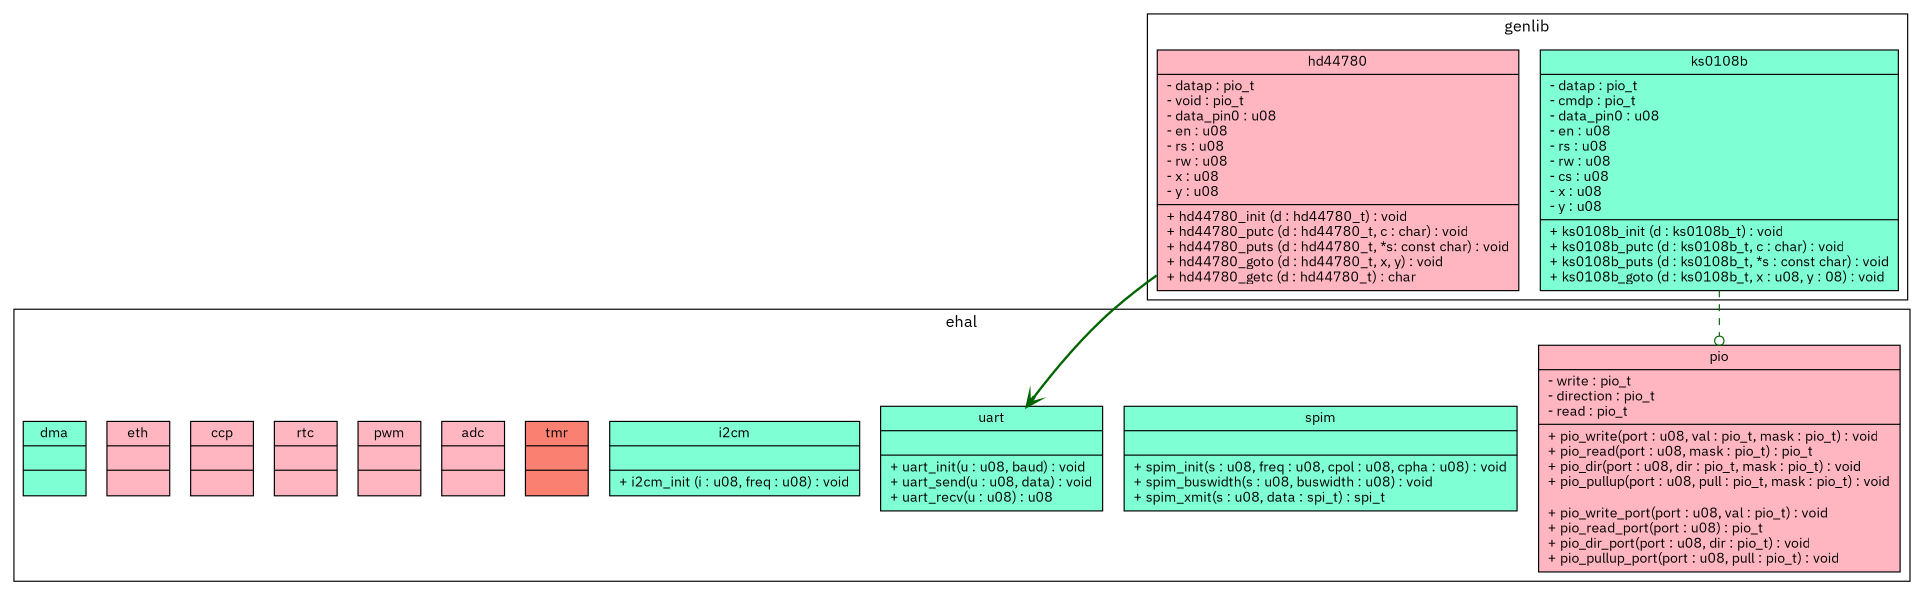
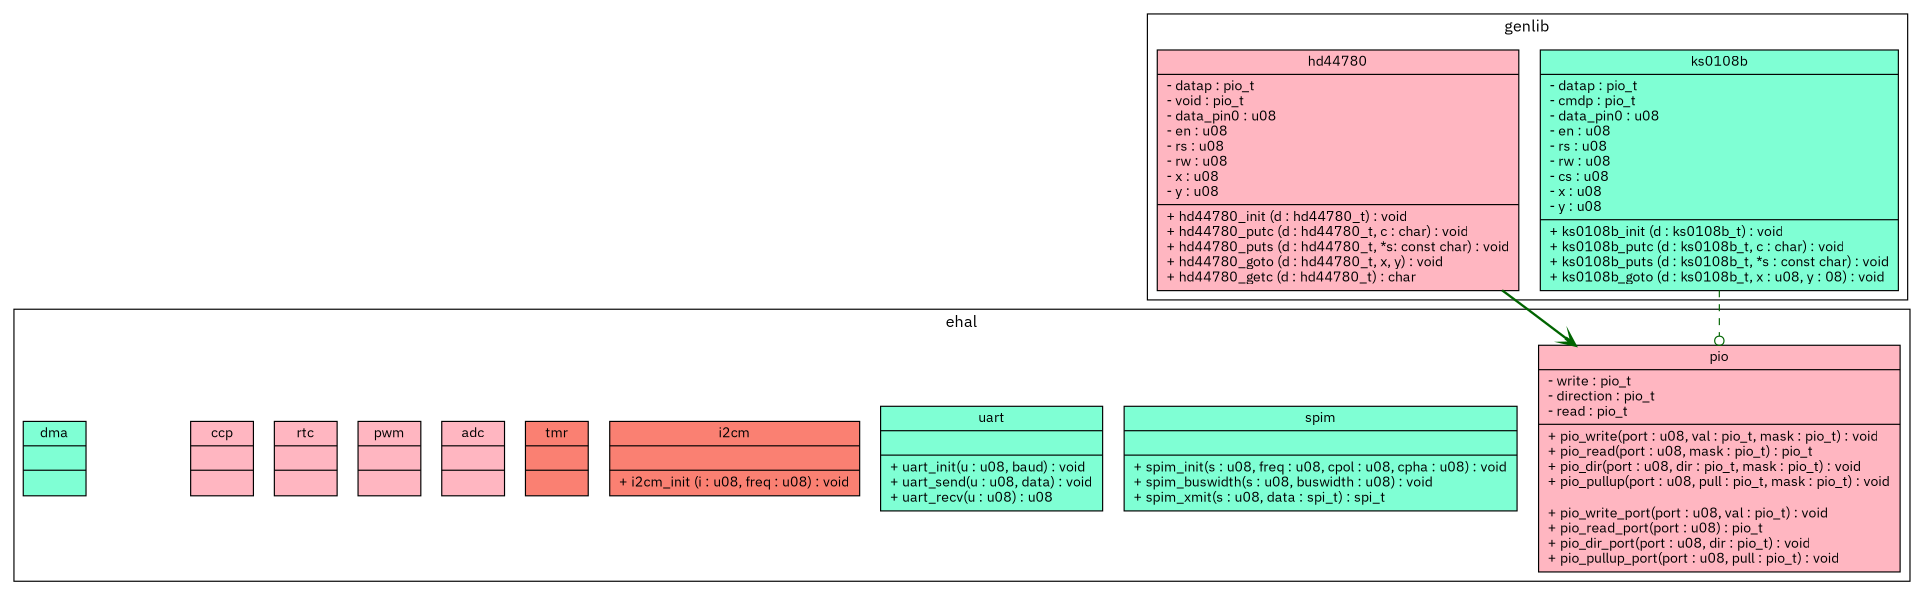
edge "hd44780" -> "uart": now "hd44780" -> "pio"
node "eth": removed
node "i2cm": fillcolor aquamarine -> salmon
